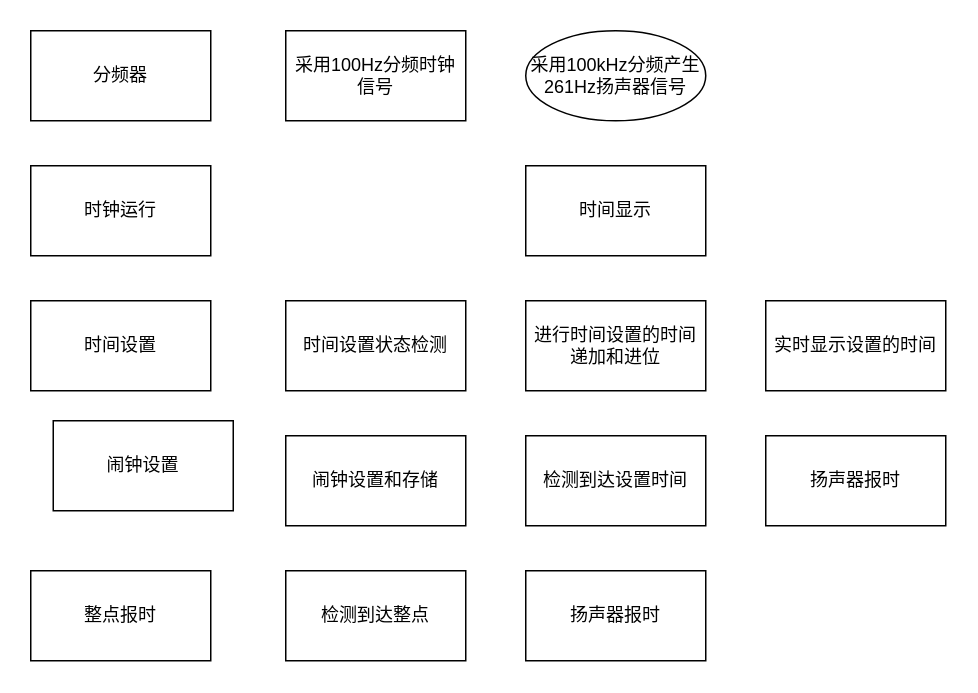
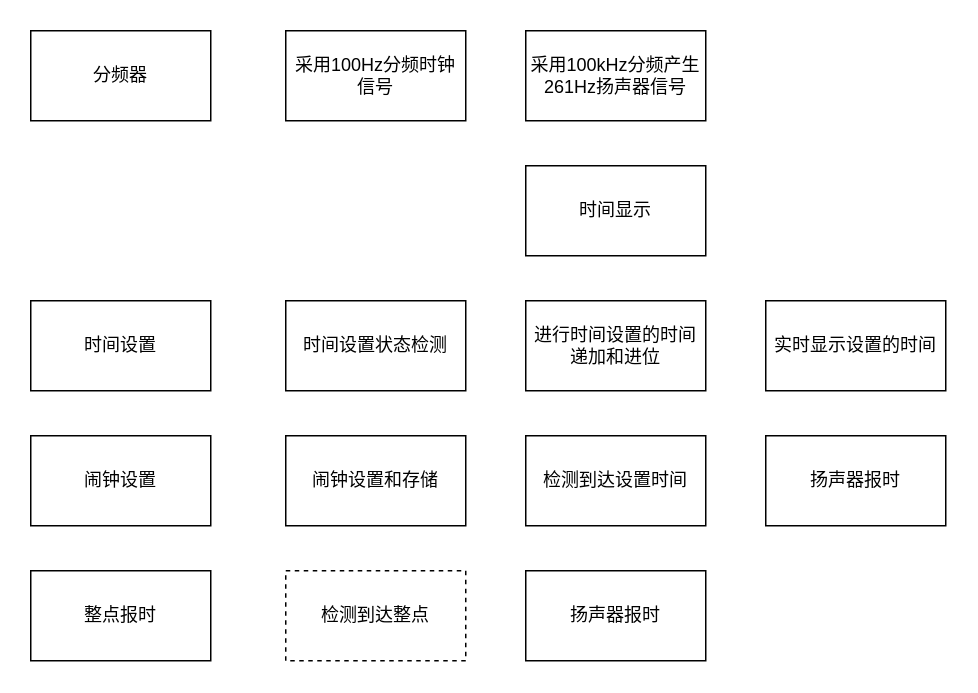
node "采用100kHz分频产生261Hz扬声器信号": shape ellipse -> rectangle
node "时钟运行": removed
node "闹钟设置": moved (143, 466) -> (121, 481)
node "检测到达整点": style solid -> dashed
